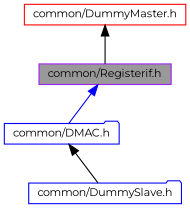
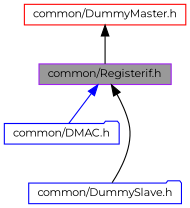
edge "common/DummySlave.h" -> "common/DMAC.h": now "common/DummySlave.h" -> "common/Registerif.h"
